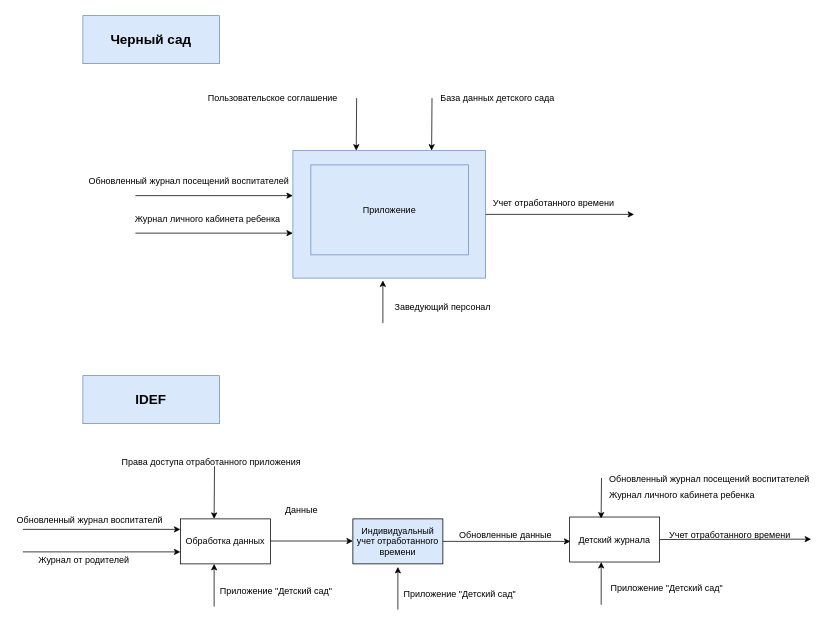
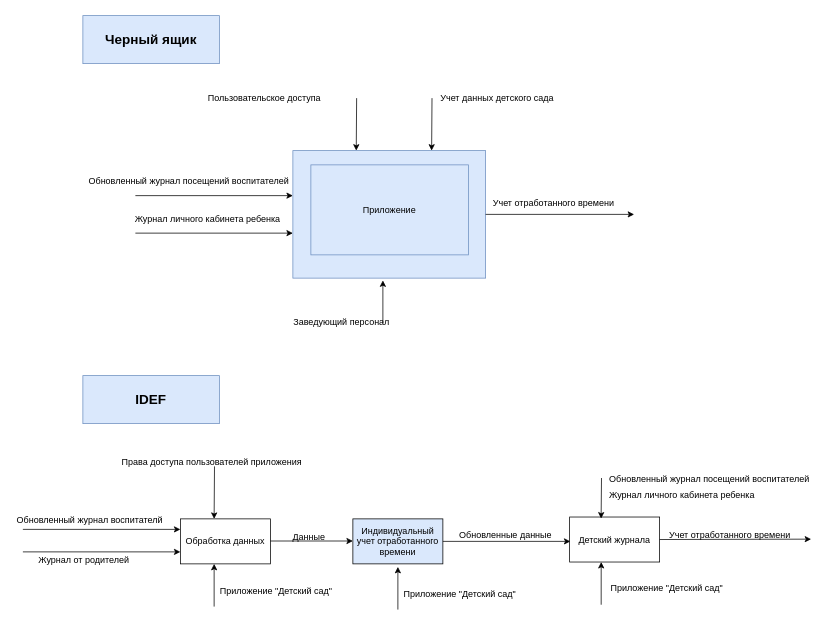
node "Черный сад": label "Черный сад" -> "Черный ящик"
node "Пользовательское соглашение": label "Пользовательское соглашение" -> "Пользовательское доступа"
node "База данных детского сада": label "База данных детского сада" -> "Учет данных детского сада"
node "Заведующий персонал": moved (450, 307) -> (348, 322)
node "Права доступа отработанного приложения": label "Права доступа отработанного приложения" -> "Права доступа пользователей приложения"
node "Данные": moved (306, 510) -> (314, 537)
